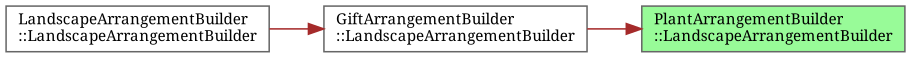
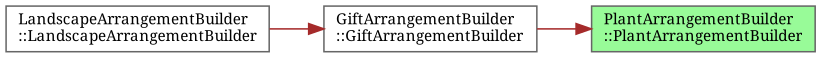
node "GiftArrangementBuilder ::LandscapeArrangementBuilder": label "GiftArrangementBuilder ::LandscapeArrangementBuilder" -> "GiftArrangementBuilder ::GiftArrangementBuilder"
node "PlantArrangementBuilder ::LandscapeArrangementBuilder": label "PlantArrangementBuilder ::LandscapeArrangementBuilder" -> "PlantArrangementBuilder ::PlantArrangementBuilder"
